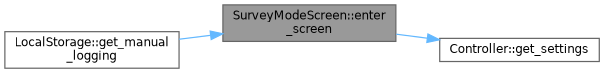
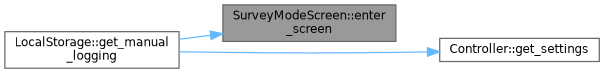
edge "SurveyModeScreen::enter _screen" -> "Controller::get_settings": now "LocalStorage::get_manual _logging" -> "Controller::get_settings"
